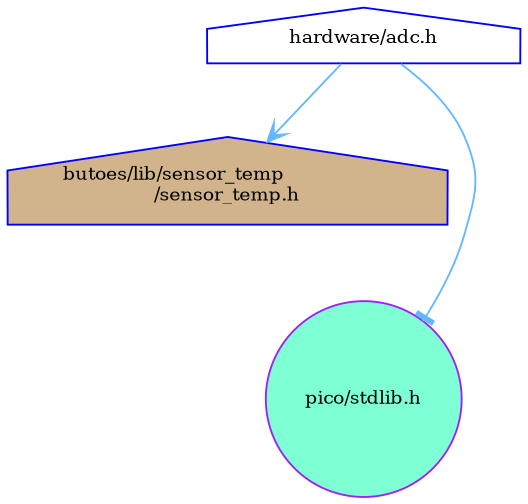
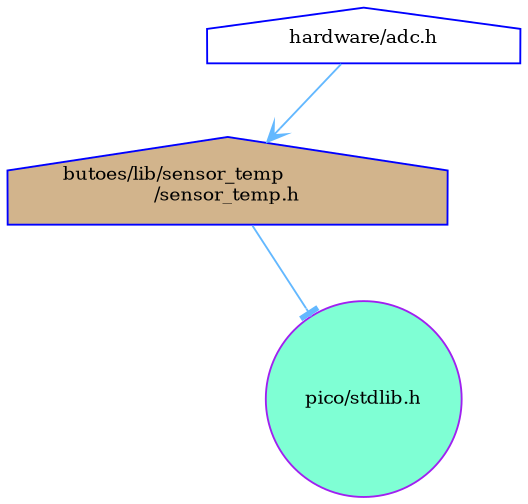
edge "hardware/adc.h" -> "pico/stdlib.h": now "butoes/lib/sensor_temp /sensor_temp.h" -> "pico/stdlib.h"
